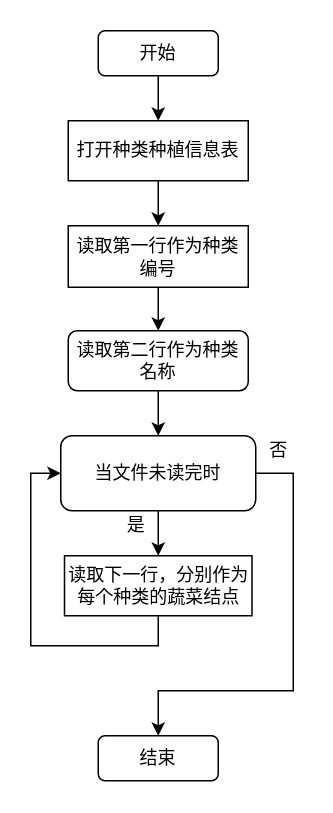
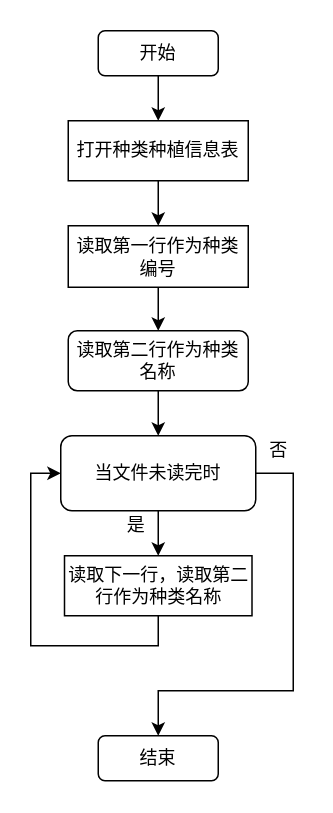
node "读取下一行，分别作为每个种类的蔬菜结点": label "读取下一行，分别作为每个种类的蔬菜结点" -> "读取下一行，读取第二行作为种类名称"
